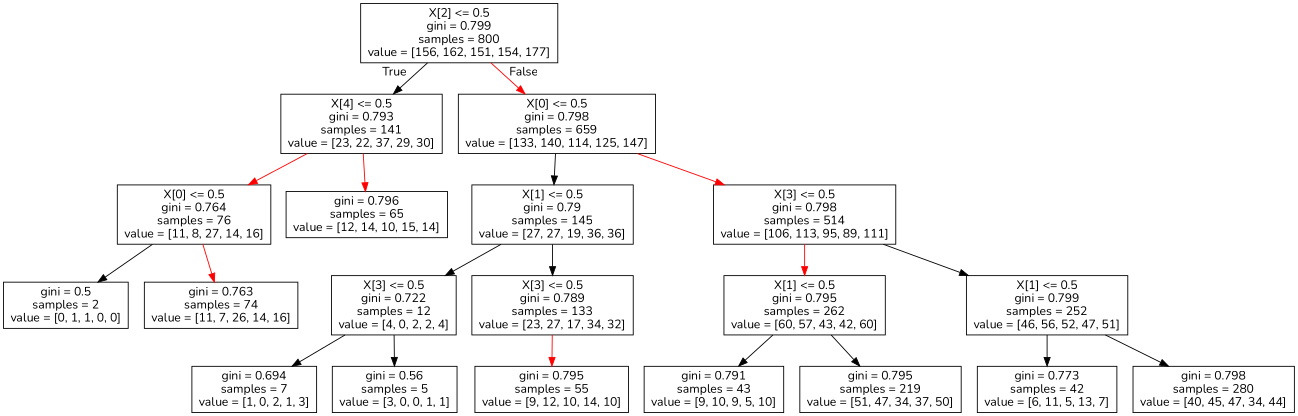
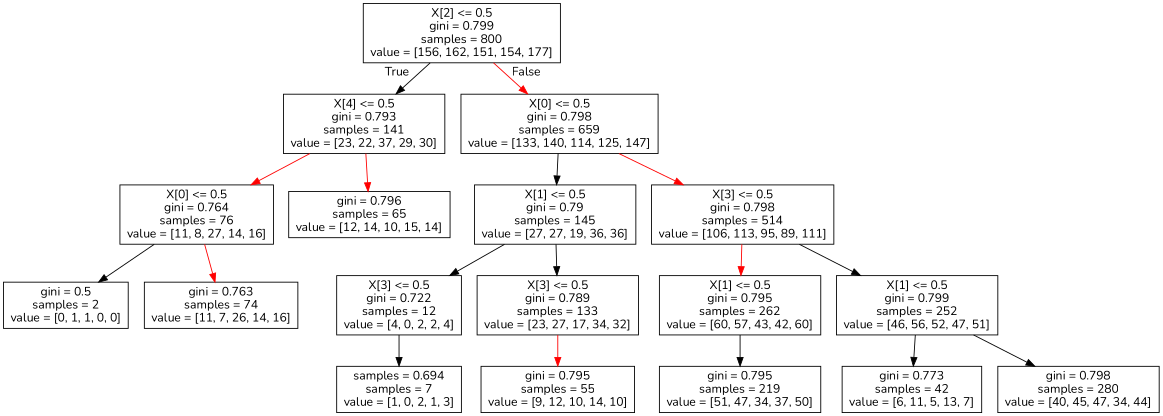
node "gini = 0.694 samples = 7 value = [1, 0, 2, 1, 3]": label "gini = 0.694 samples = 7 value = [1, 0, 2, 1, 3]" -> "samples = 0.694 samples = 7 value = [1, 0, 2, 1, 3]"
node "gini = 0.56 samples = 5 value = [3, 0, 0, 1, 1]": removed
node "gini = 0.791 samples = 43 value = [9, 10, 9, 5, 10]": removed
